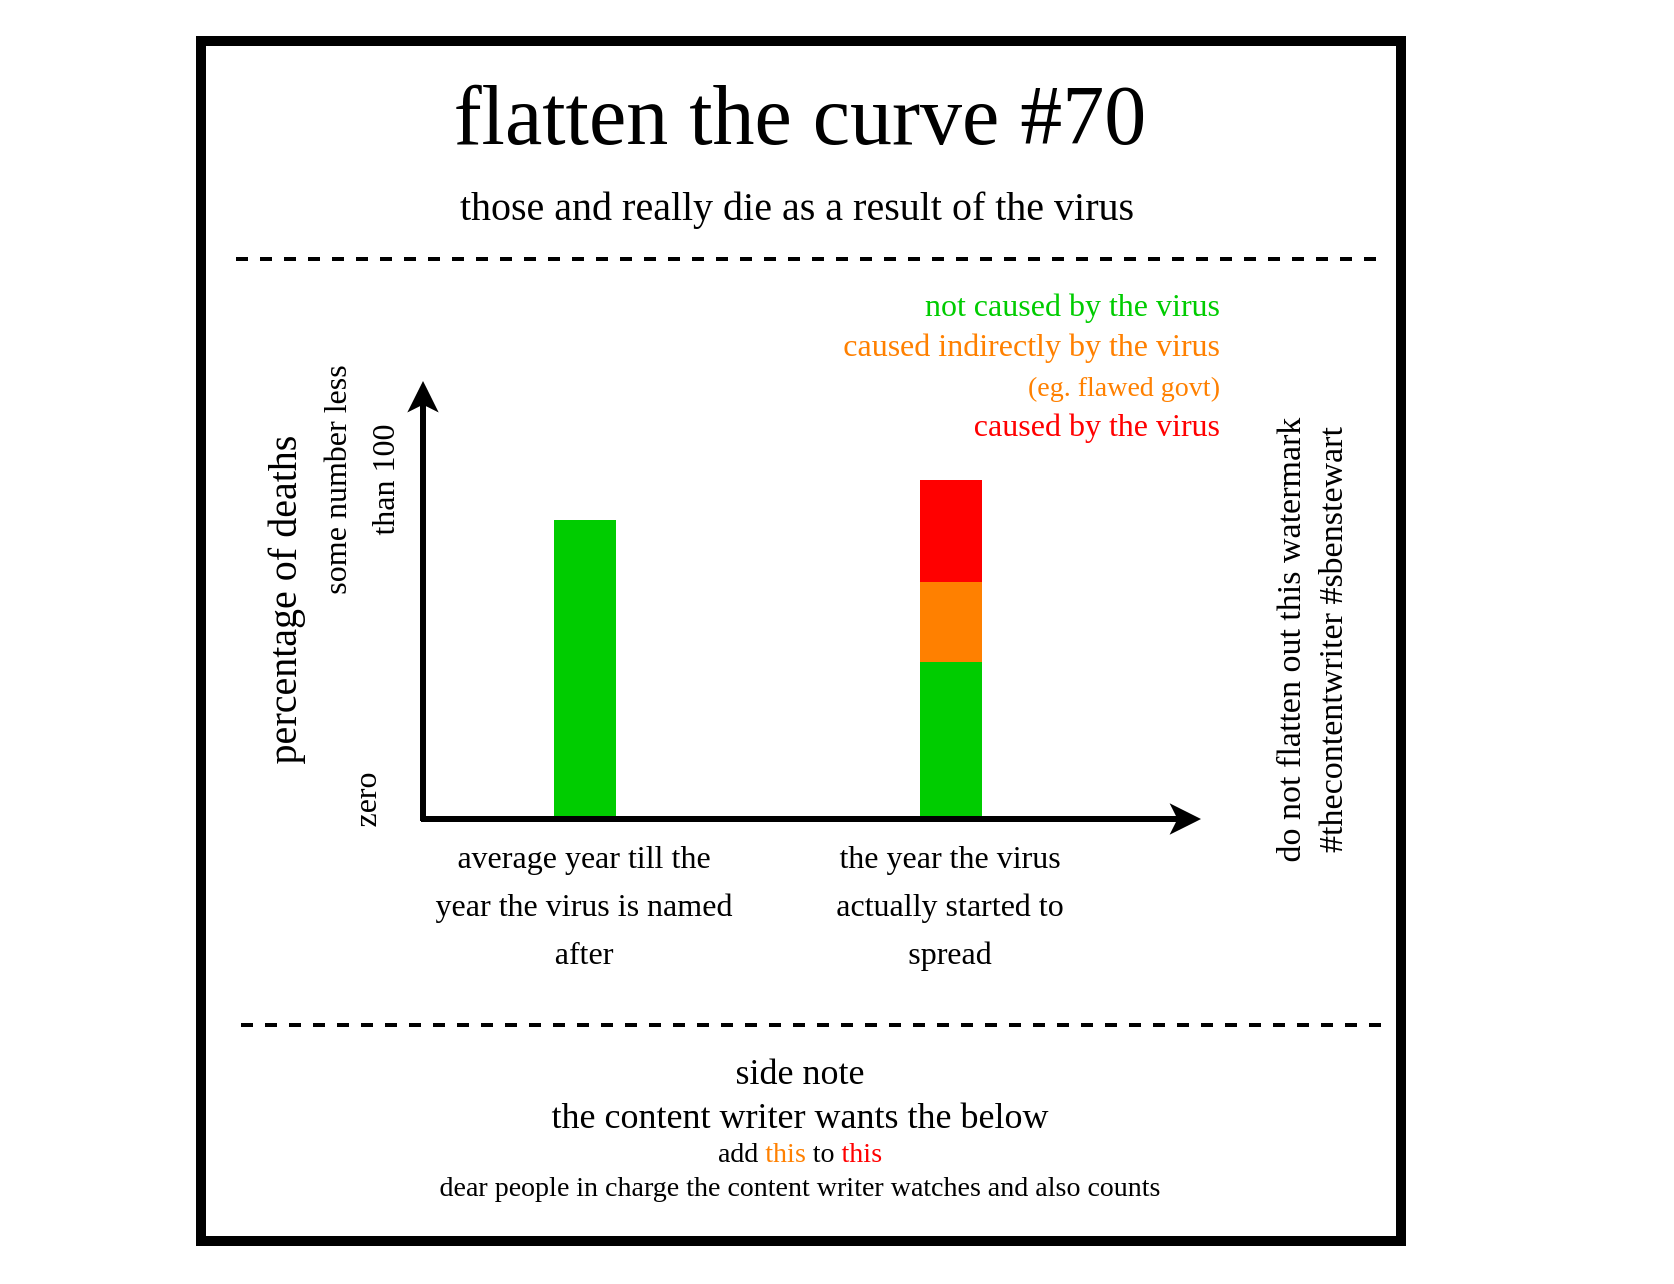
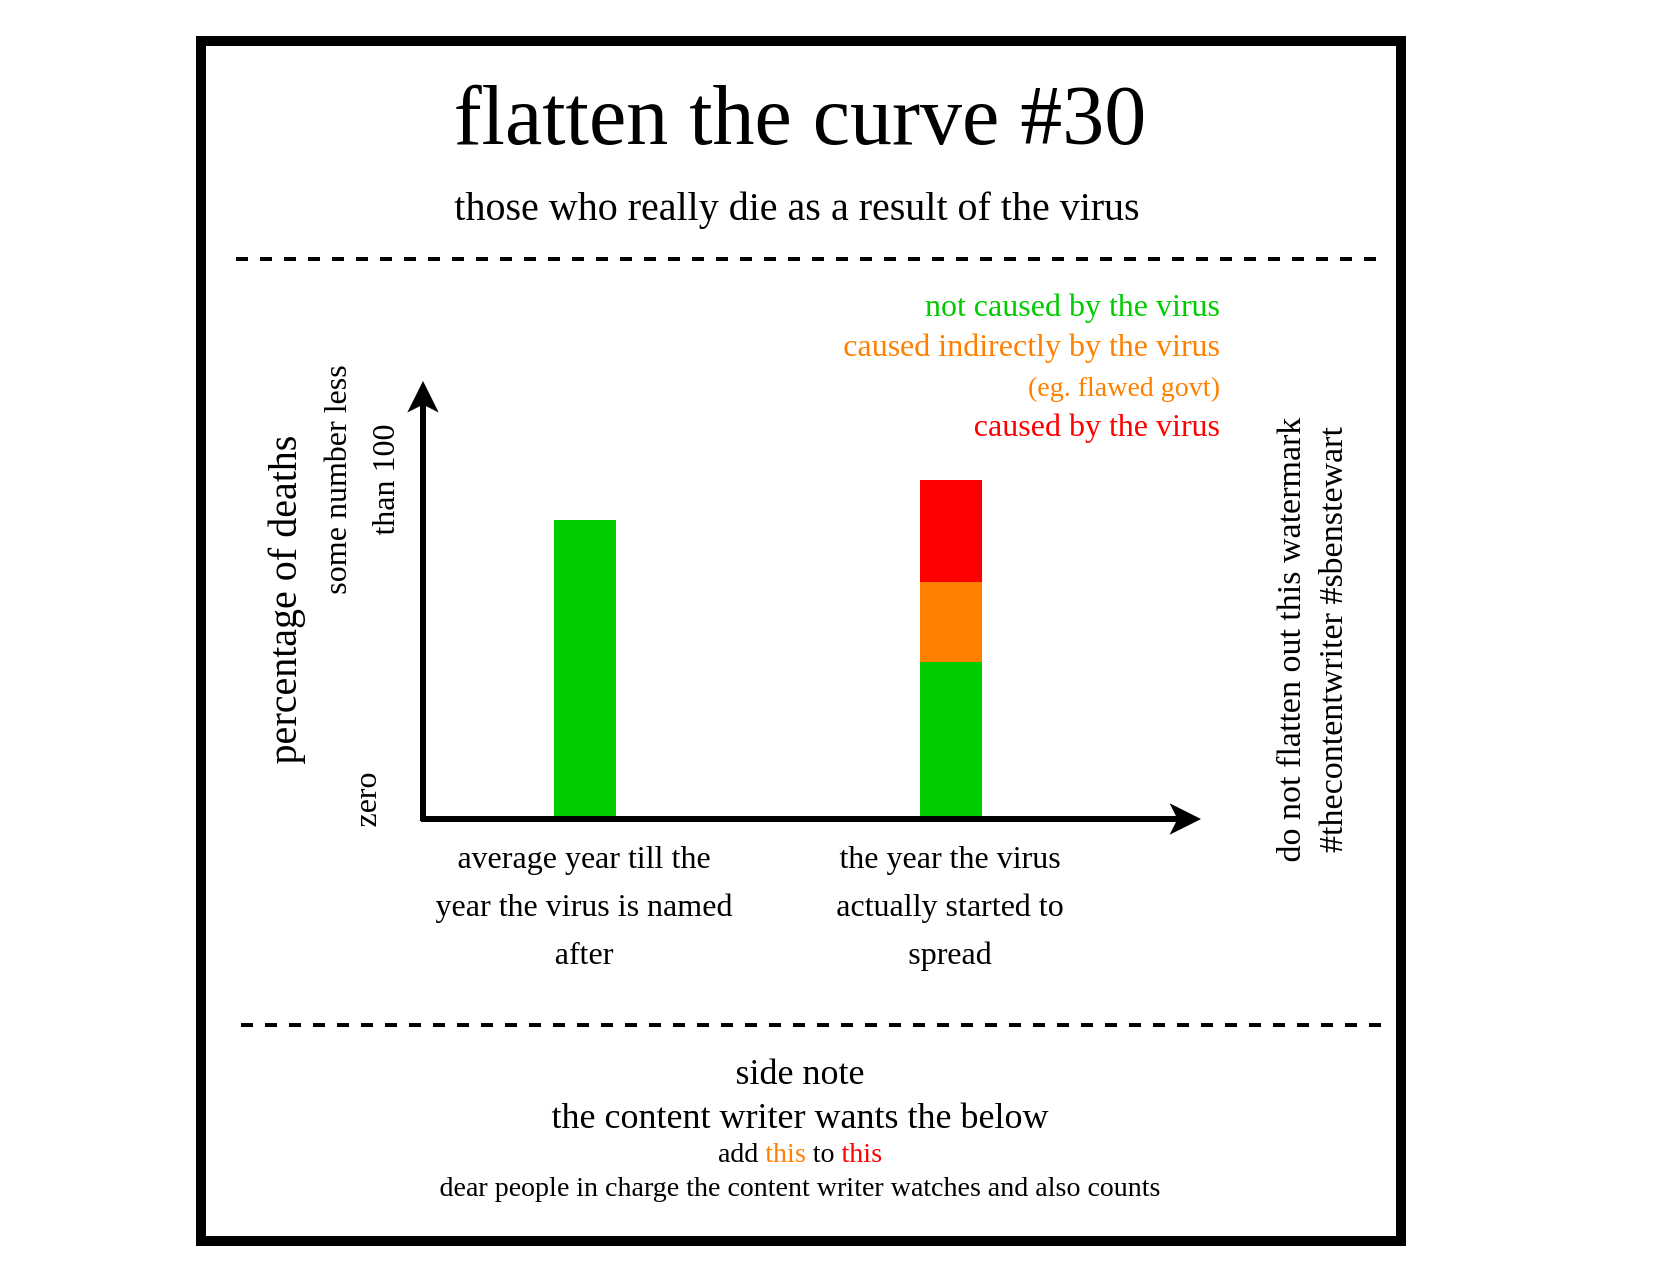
node "flatten the curve #70": label "flatten the curve #70" -> "flatten the curve #30"
node "those and really die as a result of the virus": label "those and really die as a result of the virus" -> "those who really die as a result of the virus"
